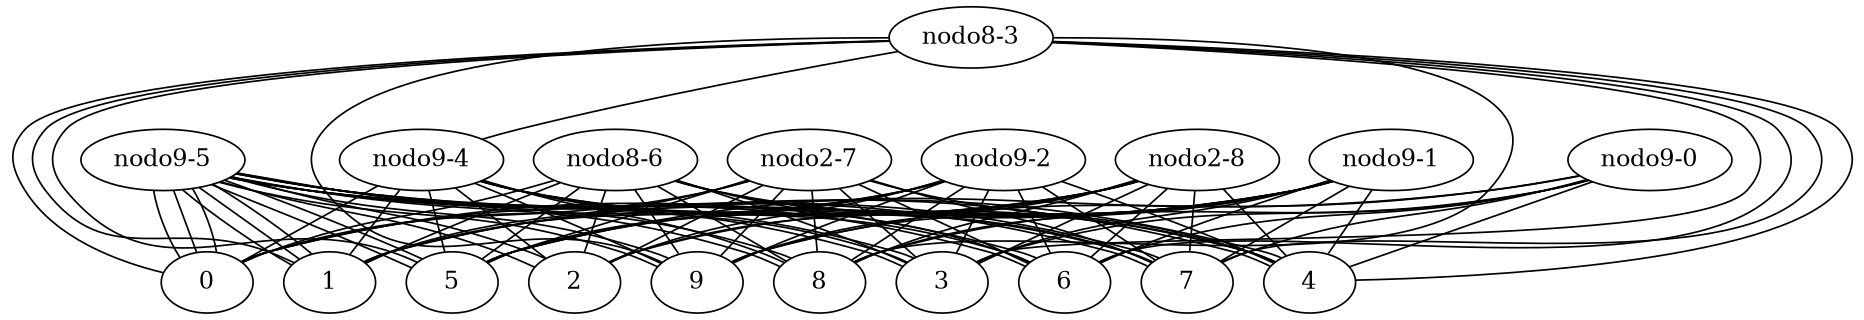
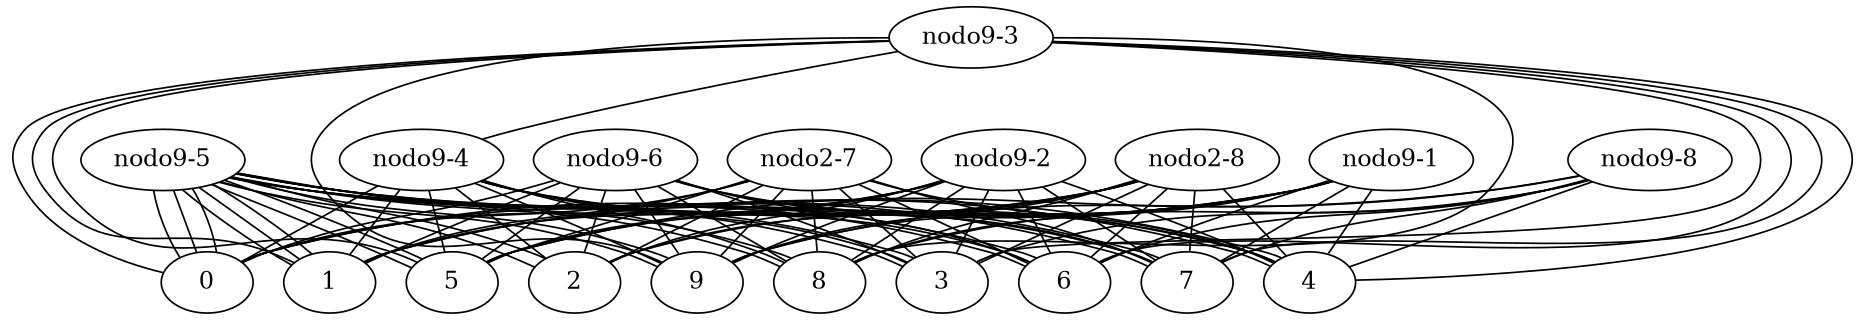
node "nodo8-3": label "nodo8-3" -> "nodo9-3"
node "nodo8-6": label "nodo8-6" -> "nodo9-6"
node "nodo9-0": label "nodo9-0" -> "nodo9-8"
edge "nodo9-1" -- "3": removed
